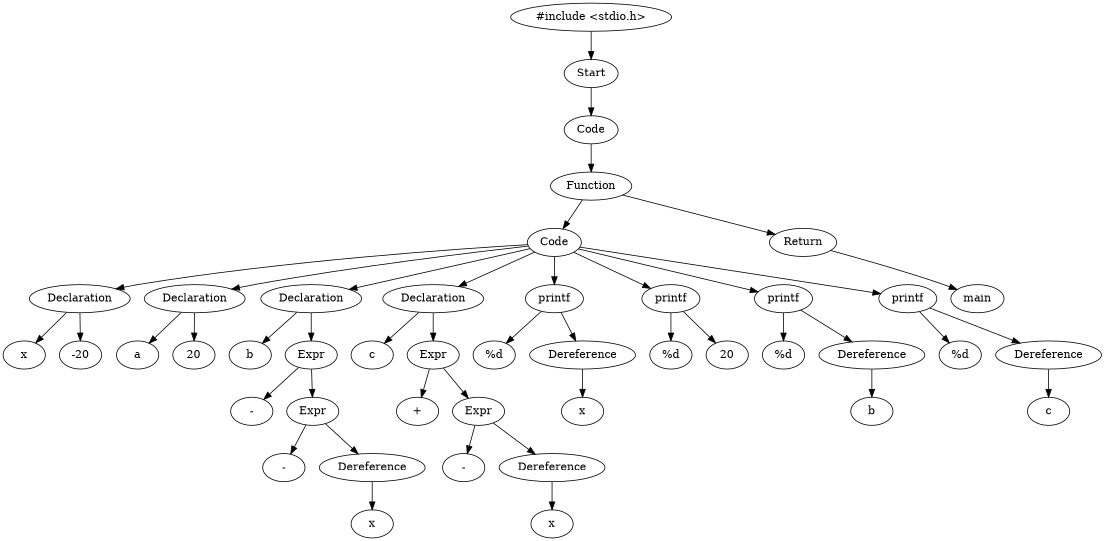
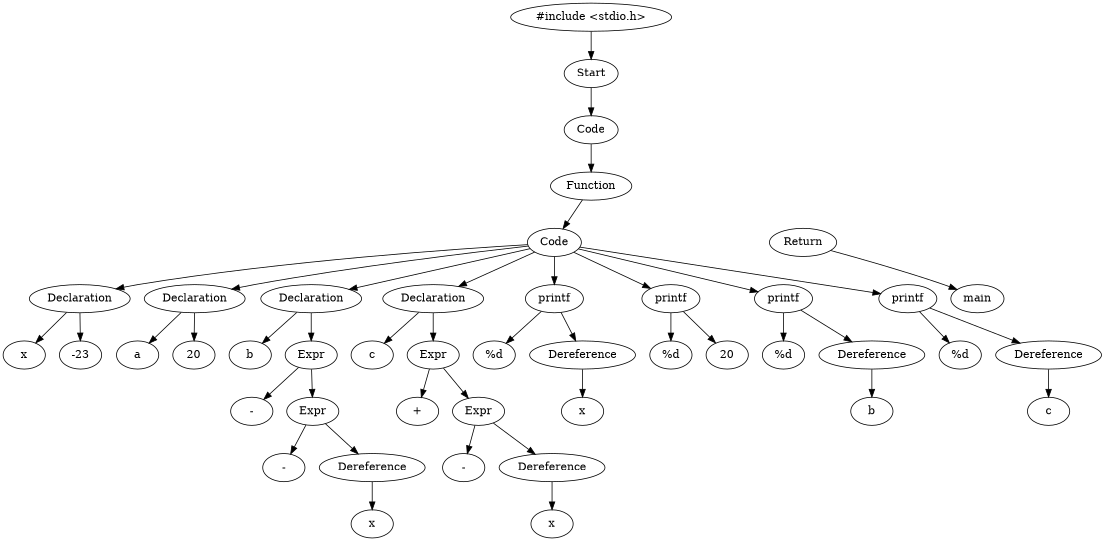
edge "Function" -> "Return": removed
node "-20": label "-20" -> "-23"
